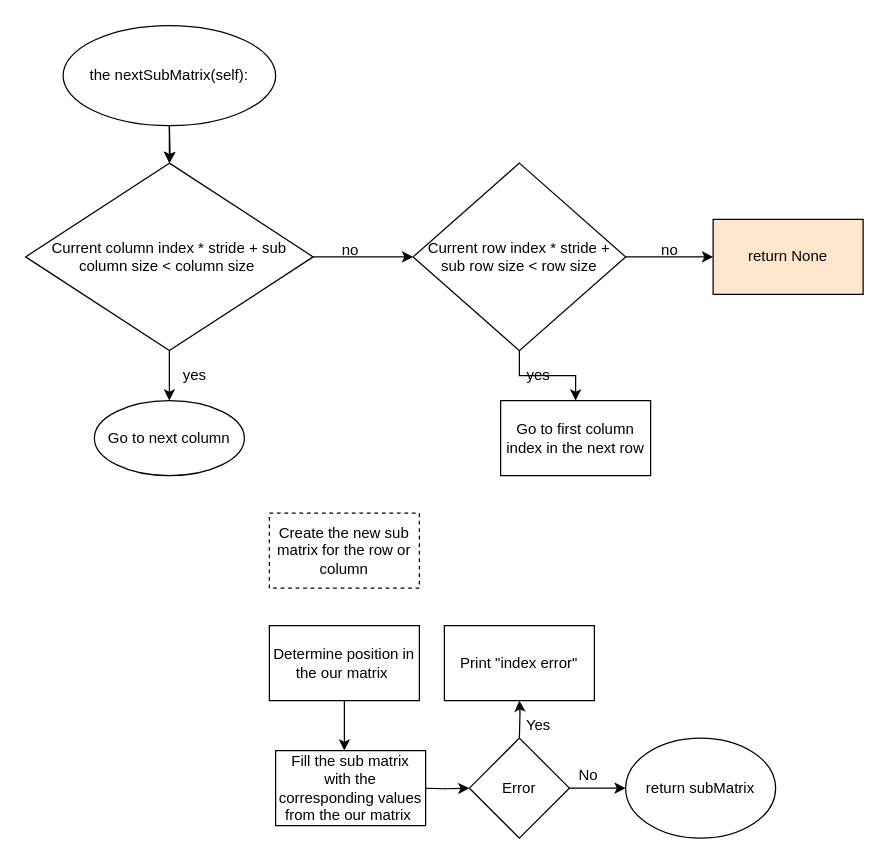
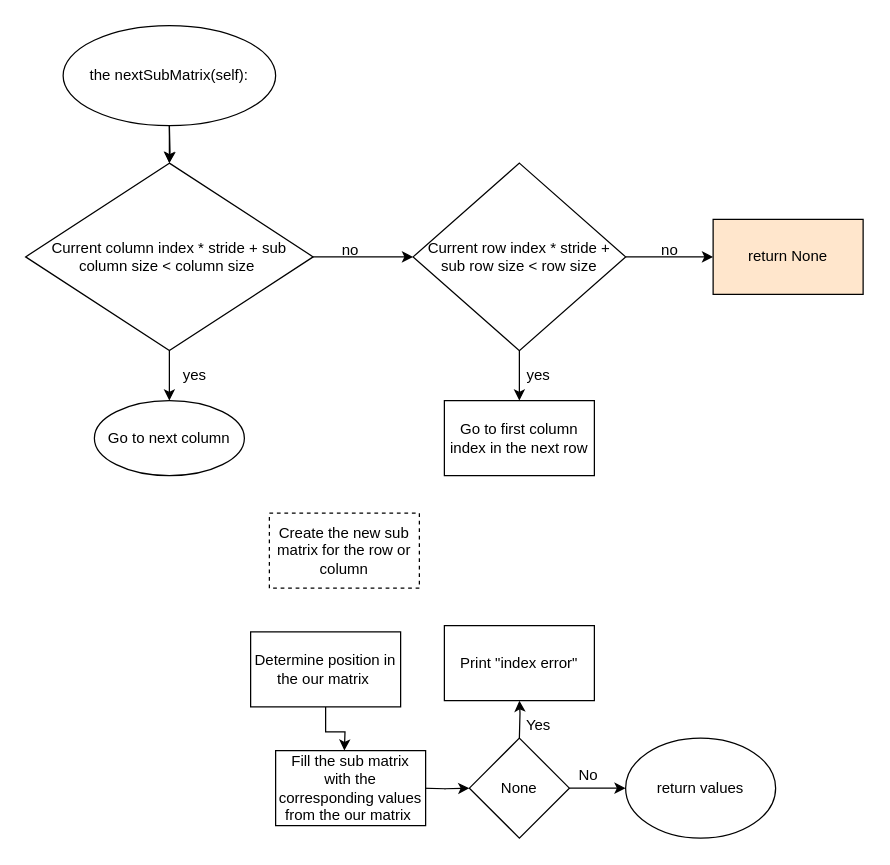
node "Go to first column index in the next row": moved (576, 438) -> (519, 438)
node "Determine position in the our matrix": moved (344, 663) -> (326, 669)
node "Error": label "Error" -> "None"
node "return subMatrix": label "return subMatrix" -> "return values"
